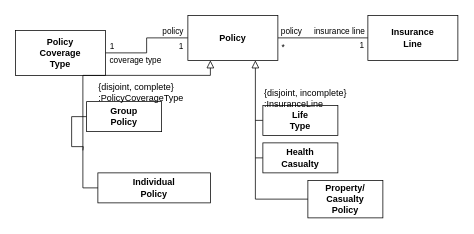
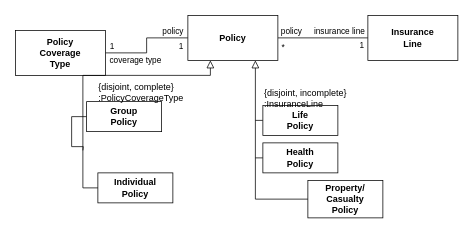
node "Life Type": label "Life Type" -> "Life Policy"
node "Health Casualty": label "Health Casualty" -> "Health Policy"
node "Individual Policy": size 113x30 -> 75x30
